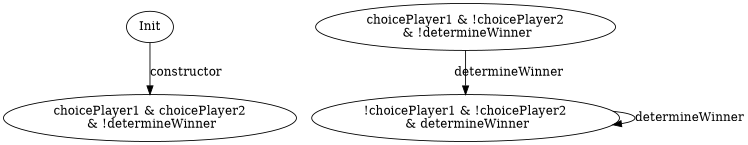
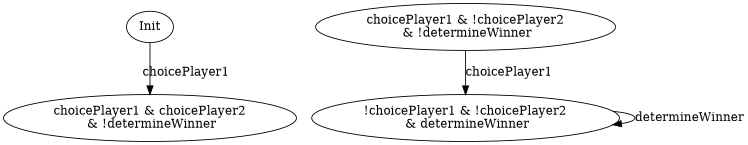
edge "Init" -> "choicePlayer1 & choicePlayer2 & !determineWinner": label "constructor" -> "choicePlayer1"
edge "choicePlayer1 & !choicePlayer2 & !determineWinner" -> "!choicePlayer1 & !choicePlayer2 & determineWinner": label "determineWinner" -> "choicePlayer1"
